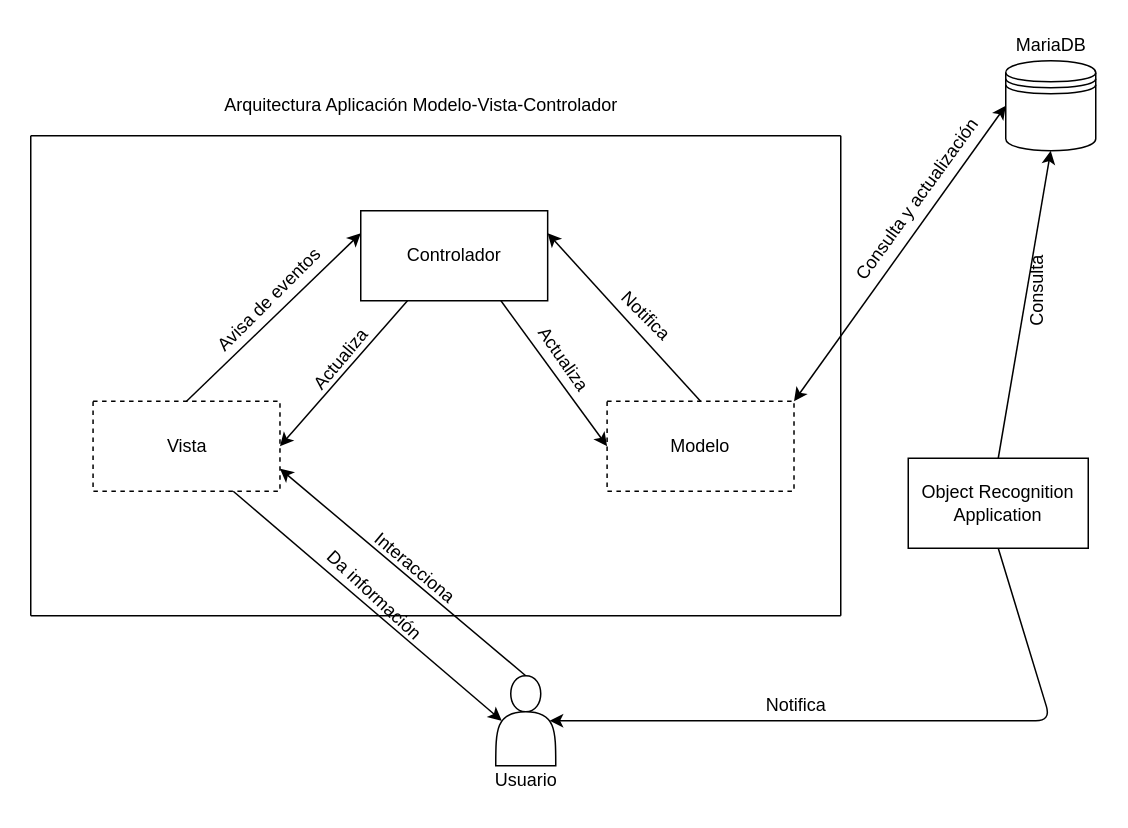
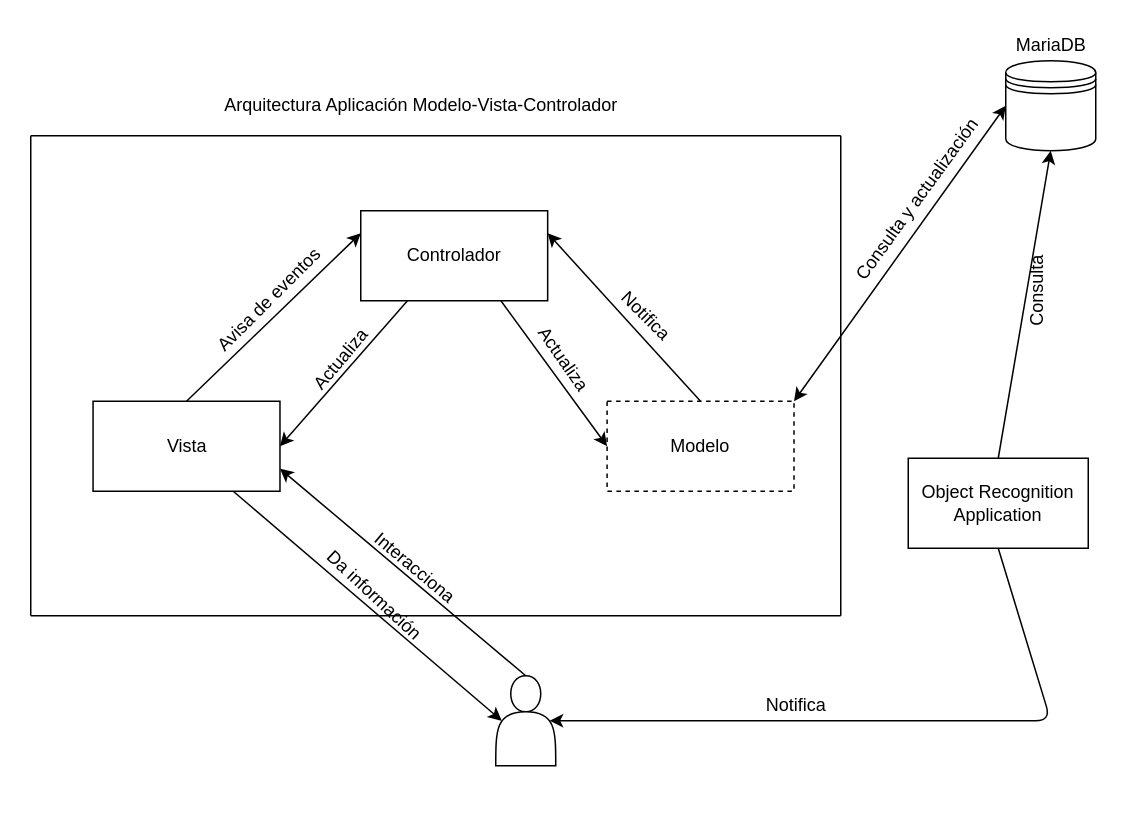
node "Vista": style dashed -> solid
node "Usuario": removed
